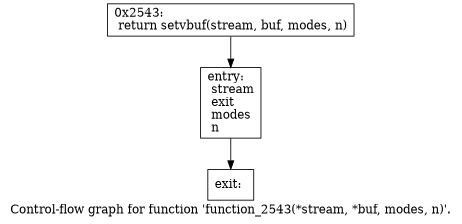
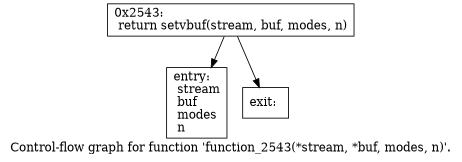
node "entry:": text "exit" -> "buf"
edge "entry:" -> "exit:": now "0x2543:" -> "exit:"
